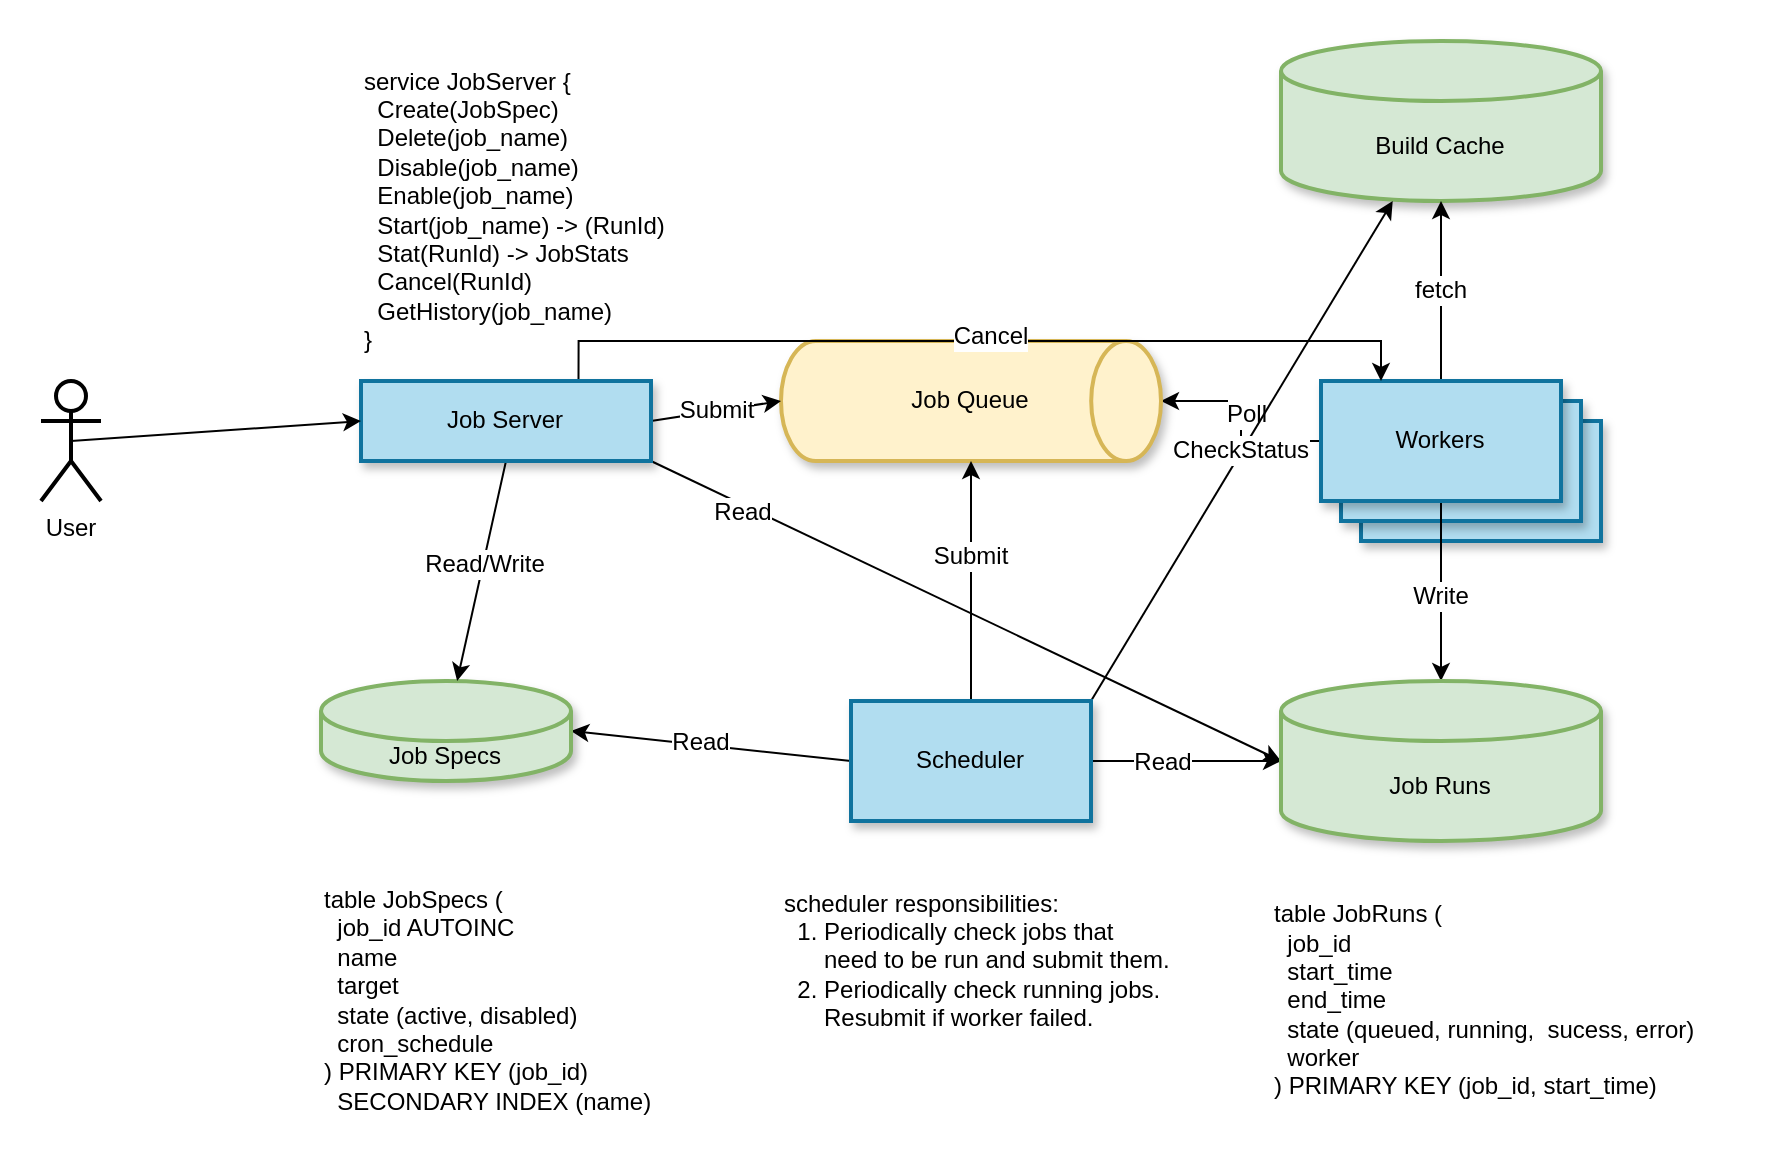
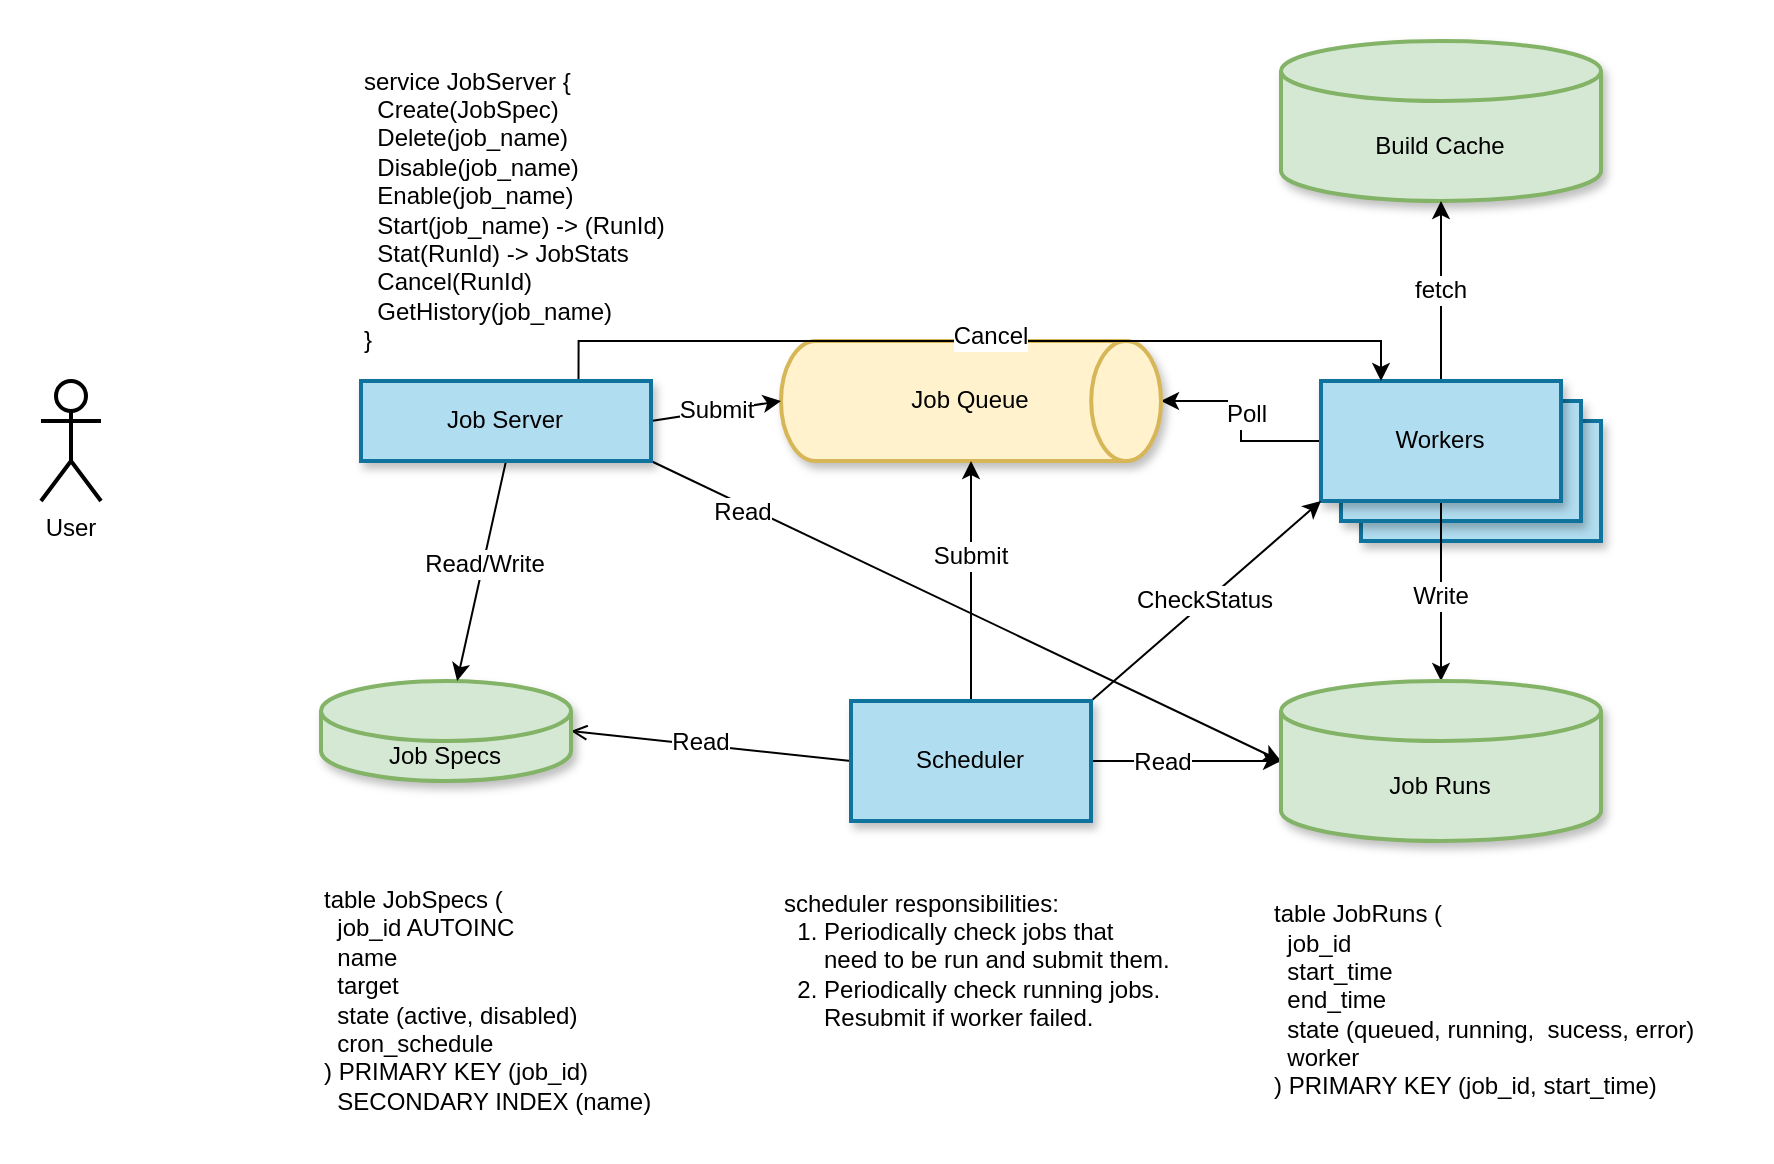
edge "User" -> "Job Server": removed
edge "Scheduler" -> "Build Cache": now "Scheduler" -> "Workers"
edge "Scheduler" -> "Job Specs": arrowhead classic -> open
